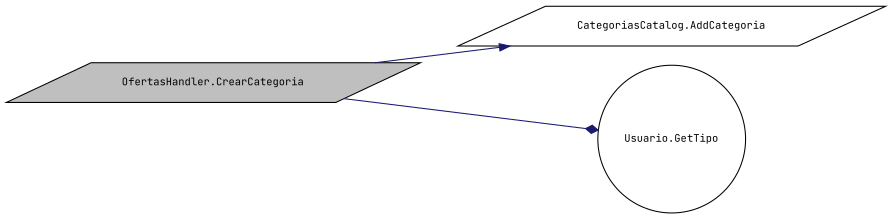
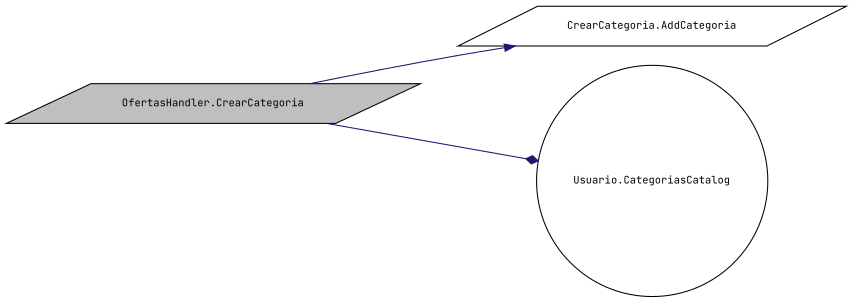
node "CategoriasCatalog.AddCategoria": label "CategoriasCatalog.AddCategoria" -> "CrearCategoria.AddCategoria"
node "Usuario.GetTipo": label "Usuario.GetTipo" -> "Usuario.CategoriasCatalog"
